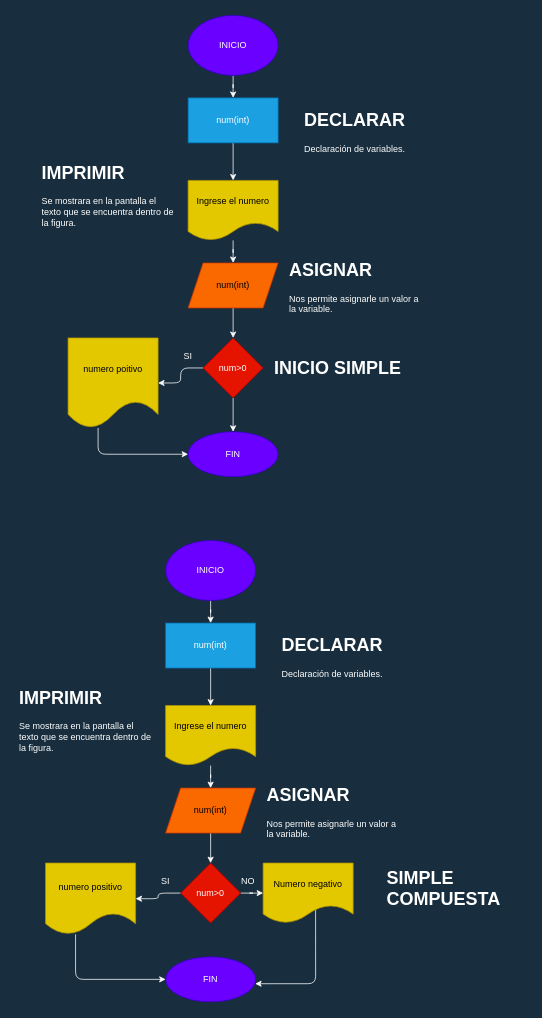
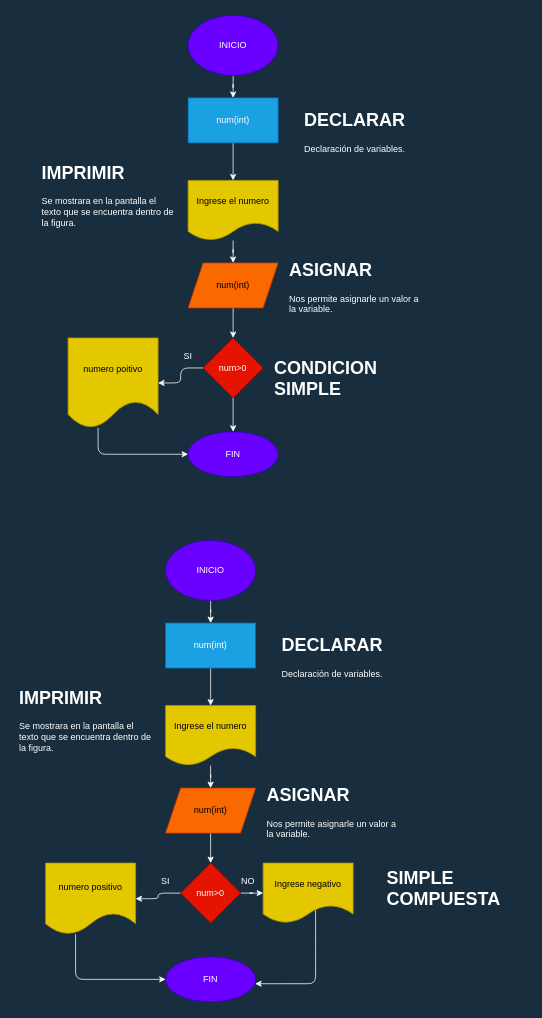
node "INICIO SIMPLE": label "INICIO SIMPLE" -> "CONDICION SIMPLE"
node "Numero negativo": label "Numero negativo" -> "Ingrese negativo"
